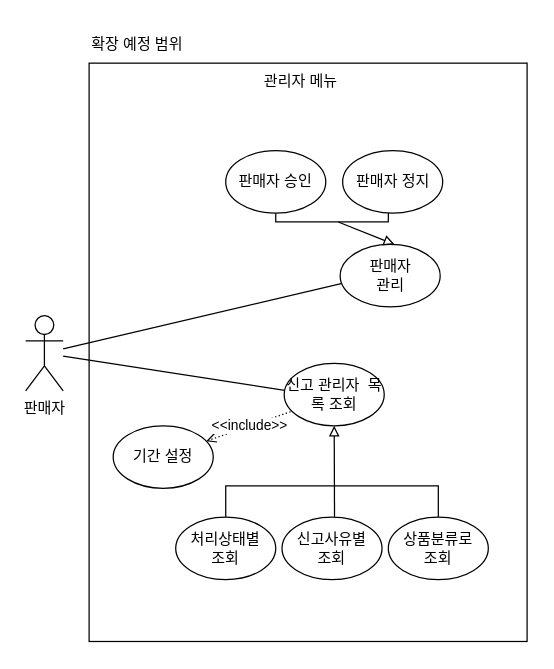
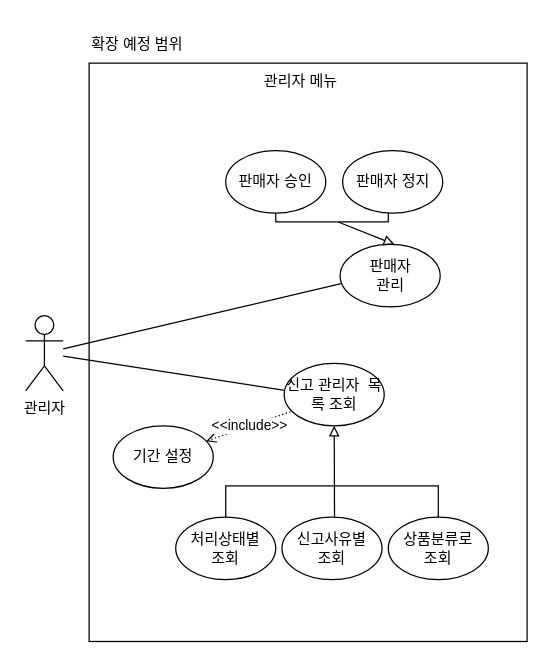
node "판매자": label "판매자" -> "관리자"
